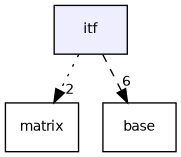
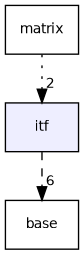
edge "itf" -> "matrix": reversed
